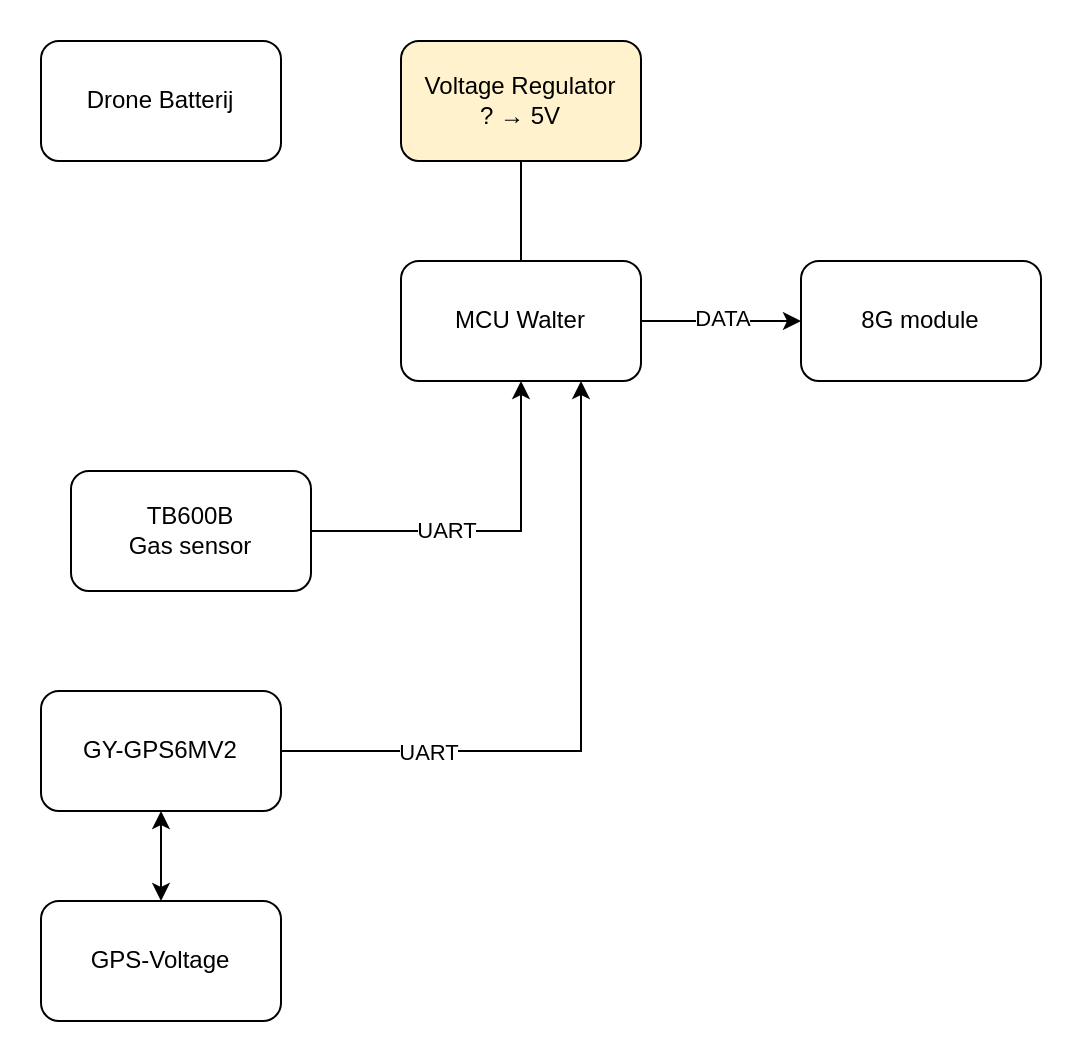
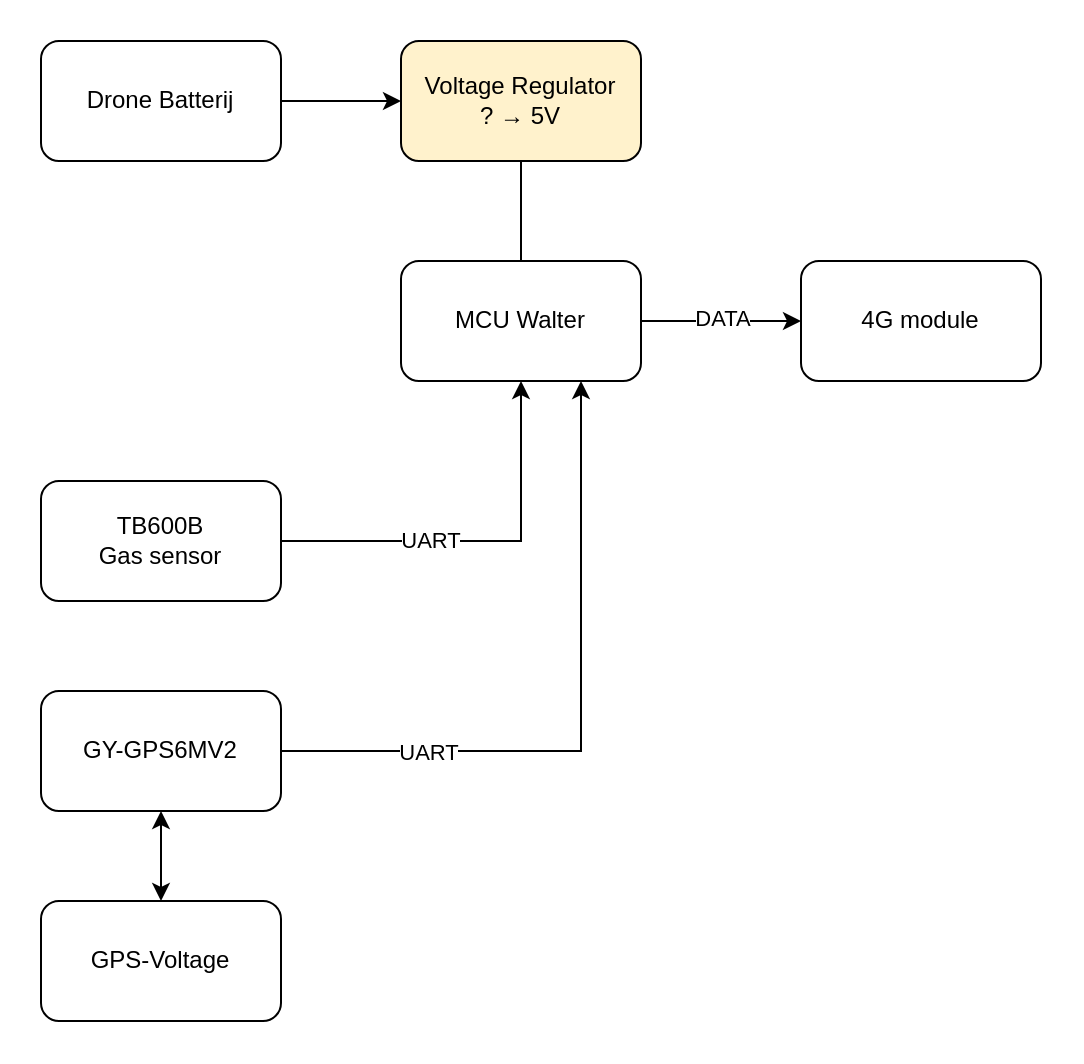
edge "Drone Batterij" -> "Voltage Regulator ? → 5V": added
node "8G module": label "8G module" -> "4G module"
node "TB600B Gas sensor": moved (191, 531) -> (161, 541)
